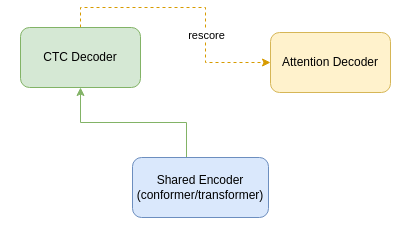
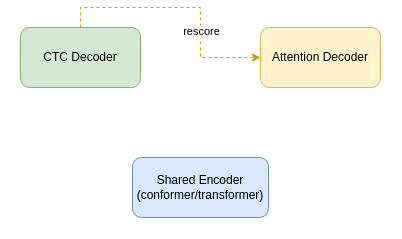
node "Attention Decoder": moved (331, 63) -> (321, 58)
edge "Shared Encoder (conformer/transformer)" -> "CTC Decoder": removed
